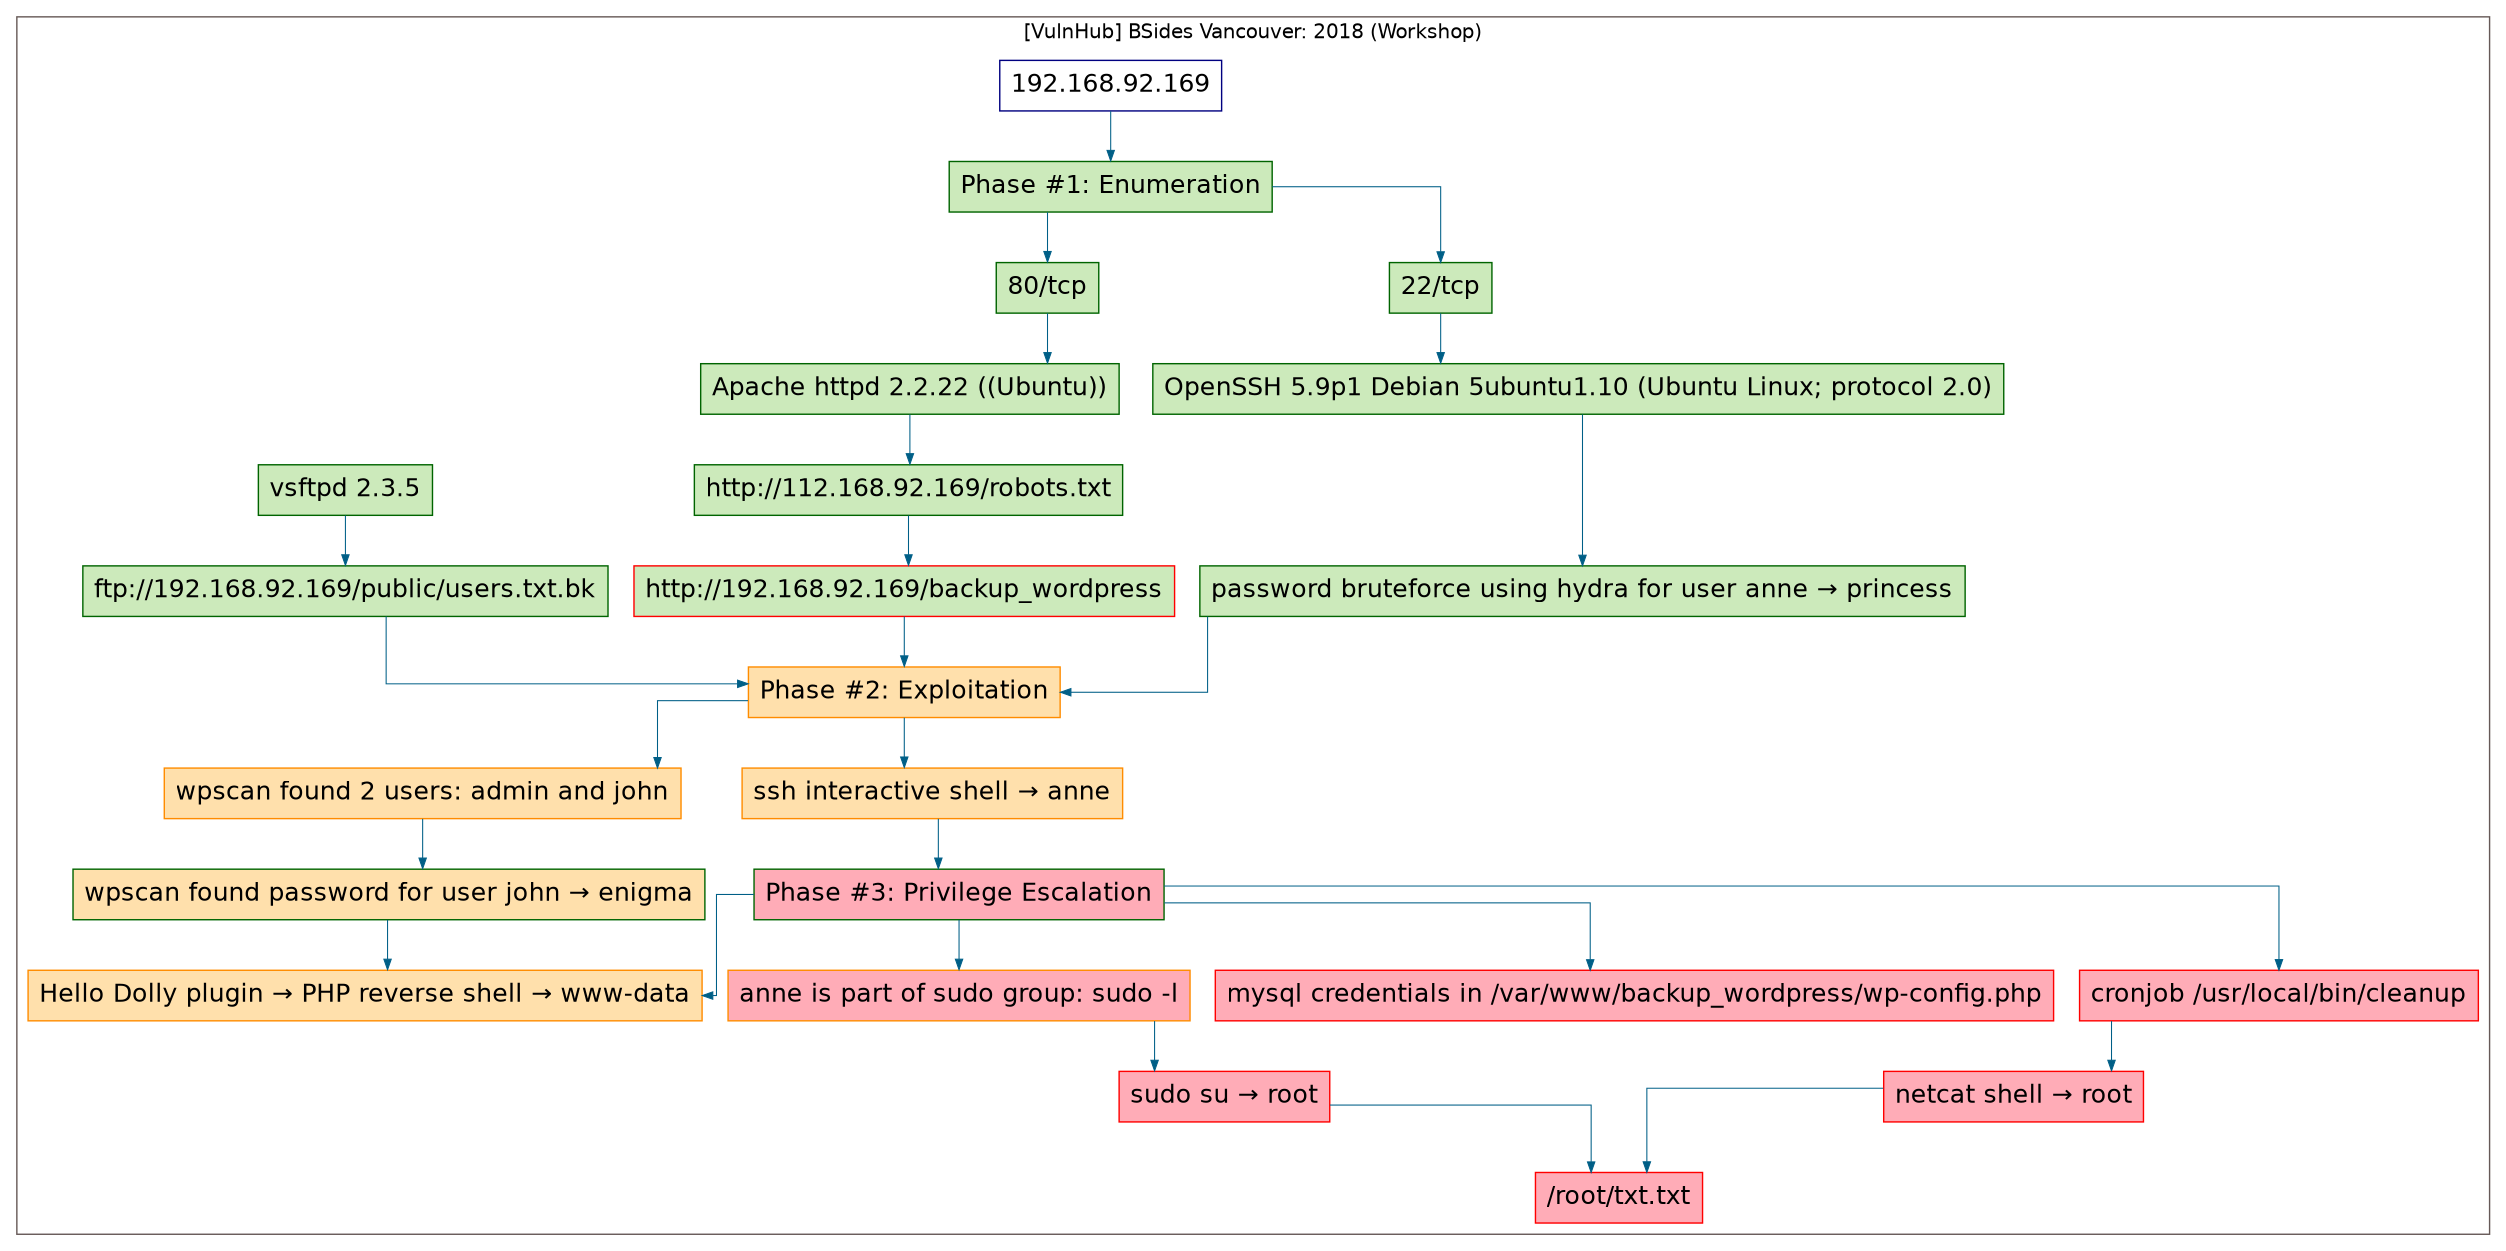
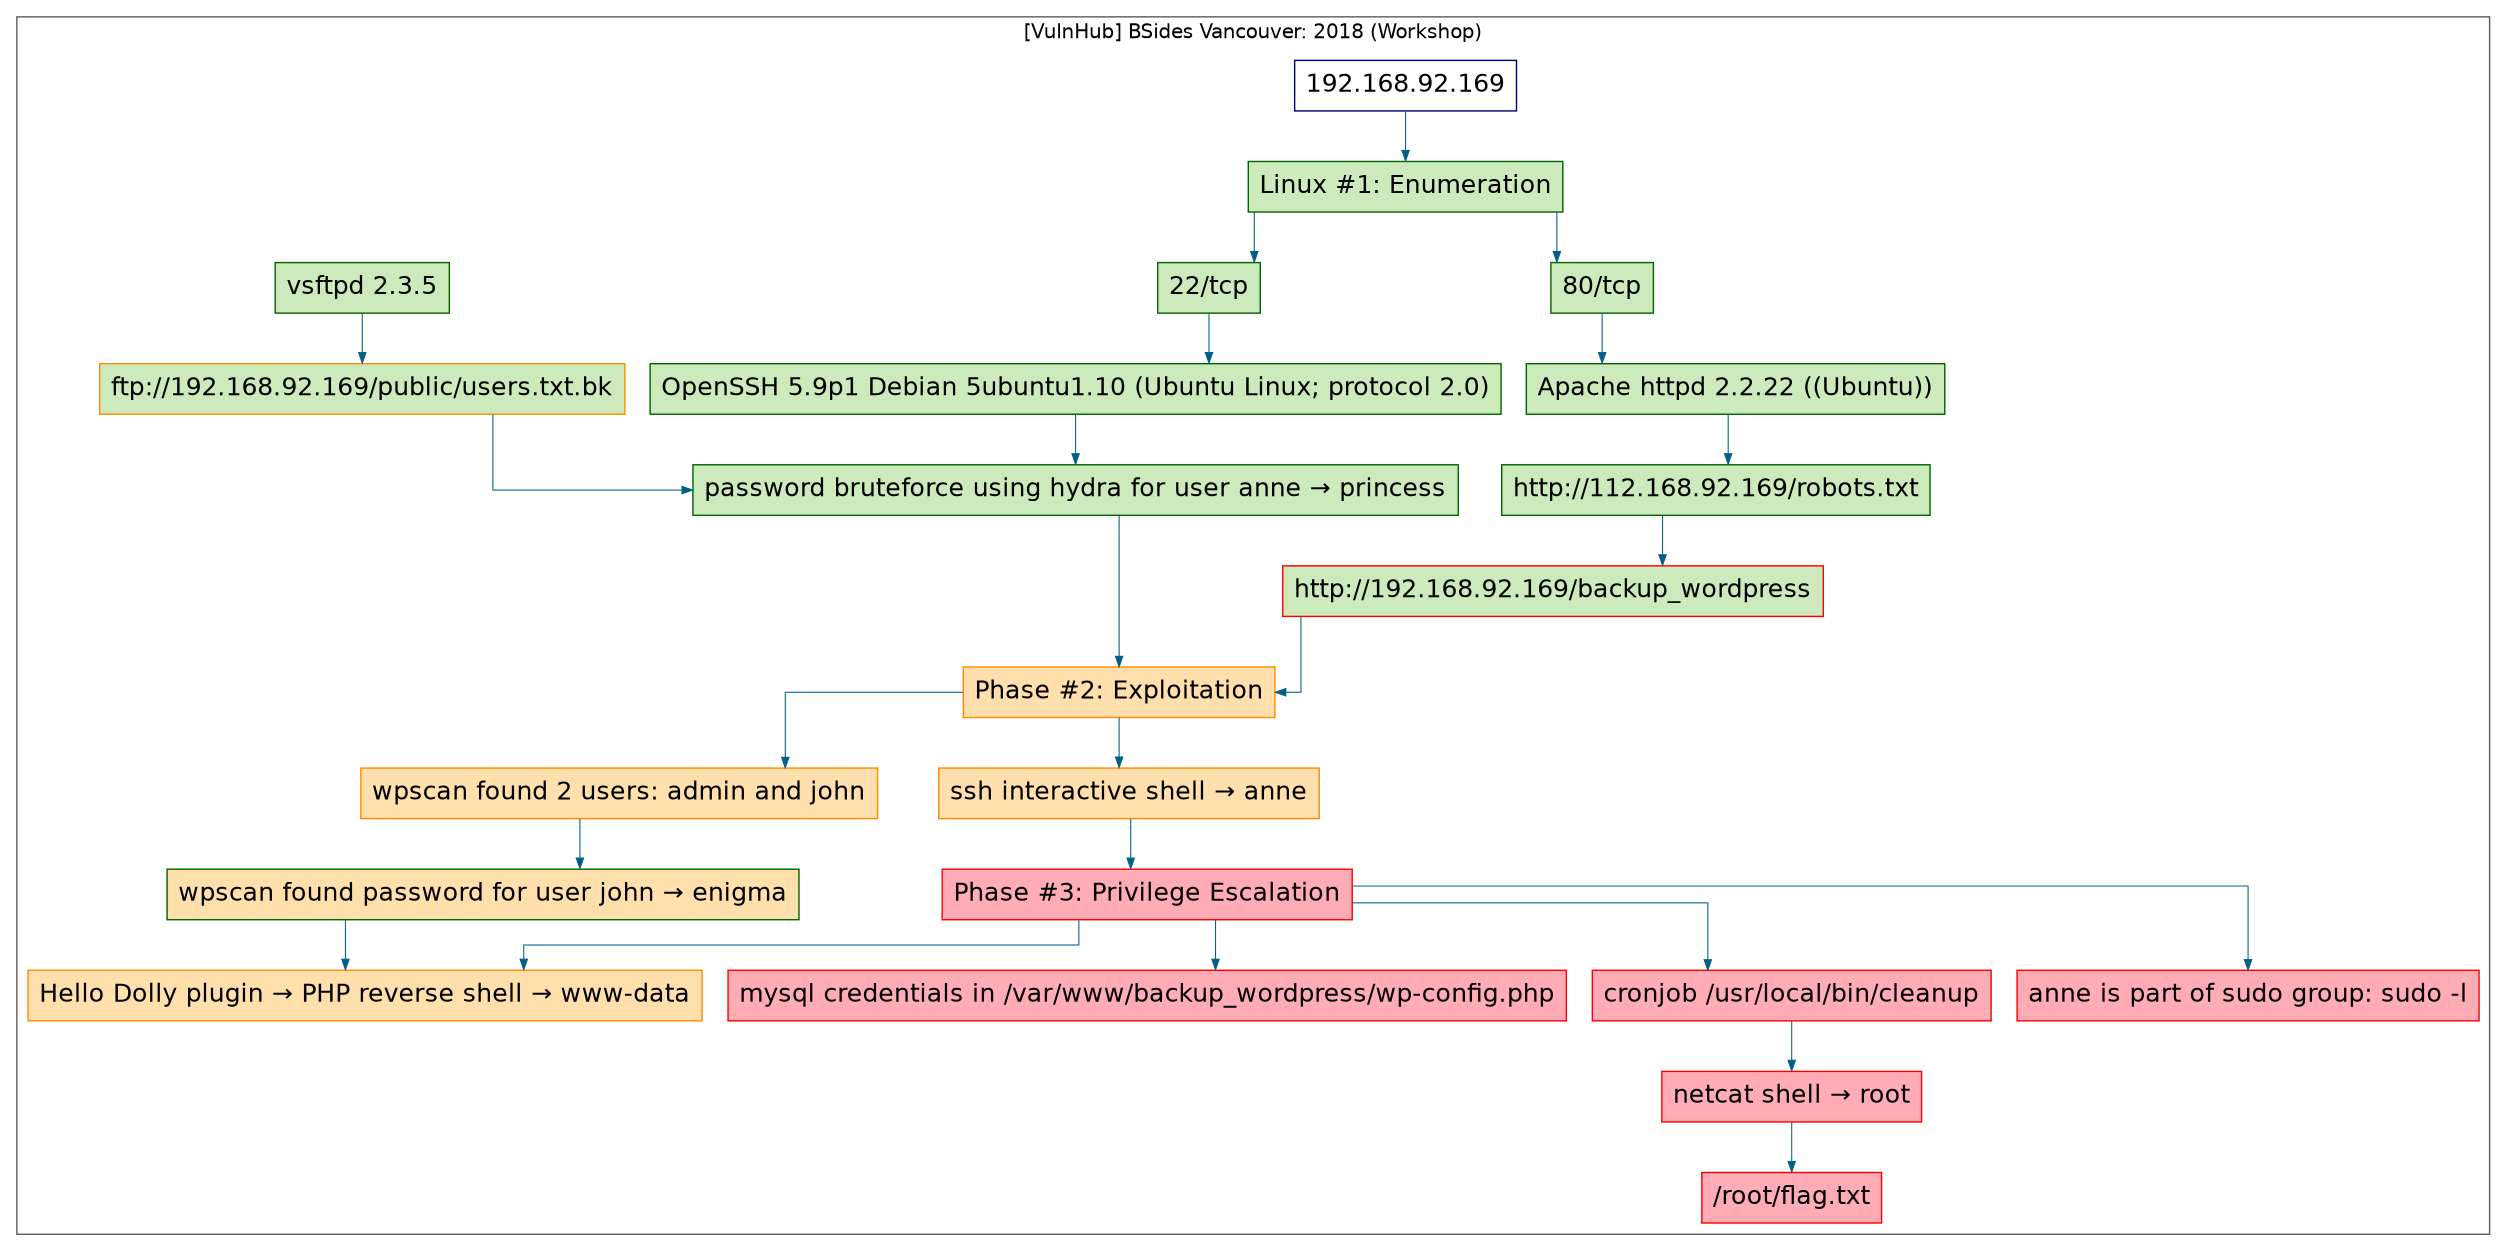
node "Phase #1: Enumeration": label "Phase #1: Enumeration" -> "Linux #1: Enumeration"
node "ftp://192.168.92.169/public/users.txt.bk": color darkgreen -> darkorange
edge "ftp://192.168.92.169/public/users.txt.bk" -> "Phase #2: Exploitation": now "ftp://192.168.92.169/public/users.txt.bk" -> "password bruteforce using hydra for user anne → princess"
node "Phase #3: Privilege Escalation": color darkgreen -> red
node "anne is part of sudo group: sudo -l": color darkorange -> red
node "sudo su → root": removed
node "/root/txt.txt": label "/root/txt.txt" -> "/root/flag.txt"
